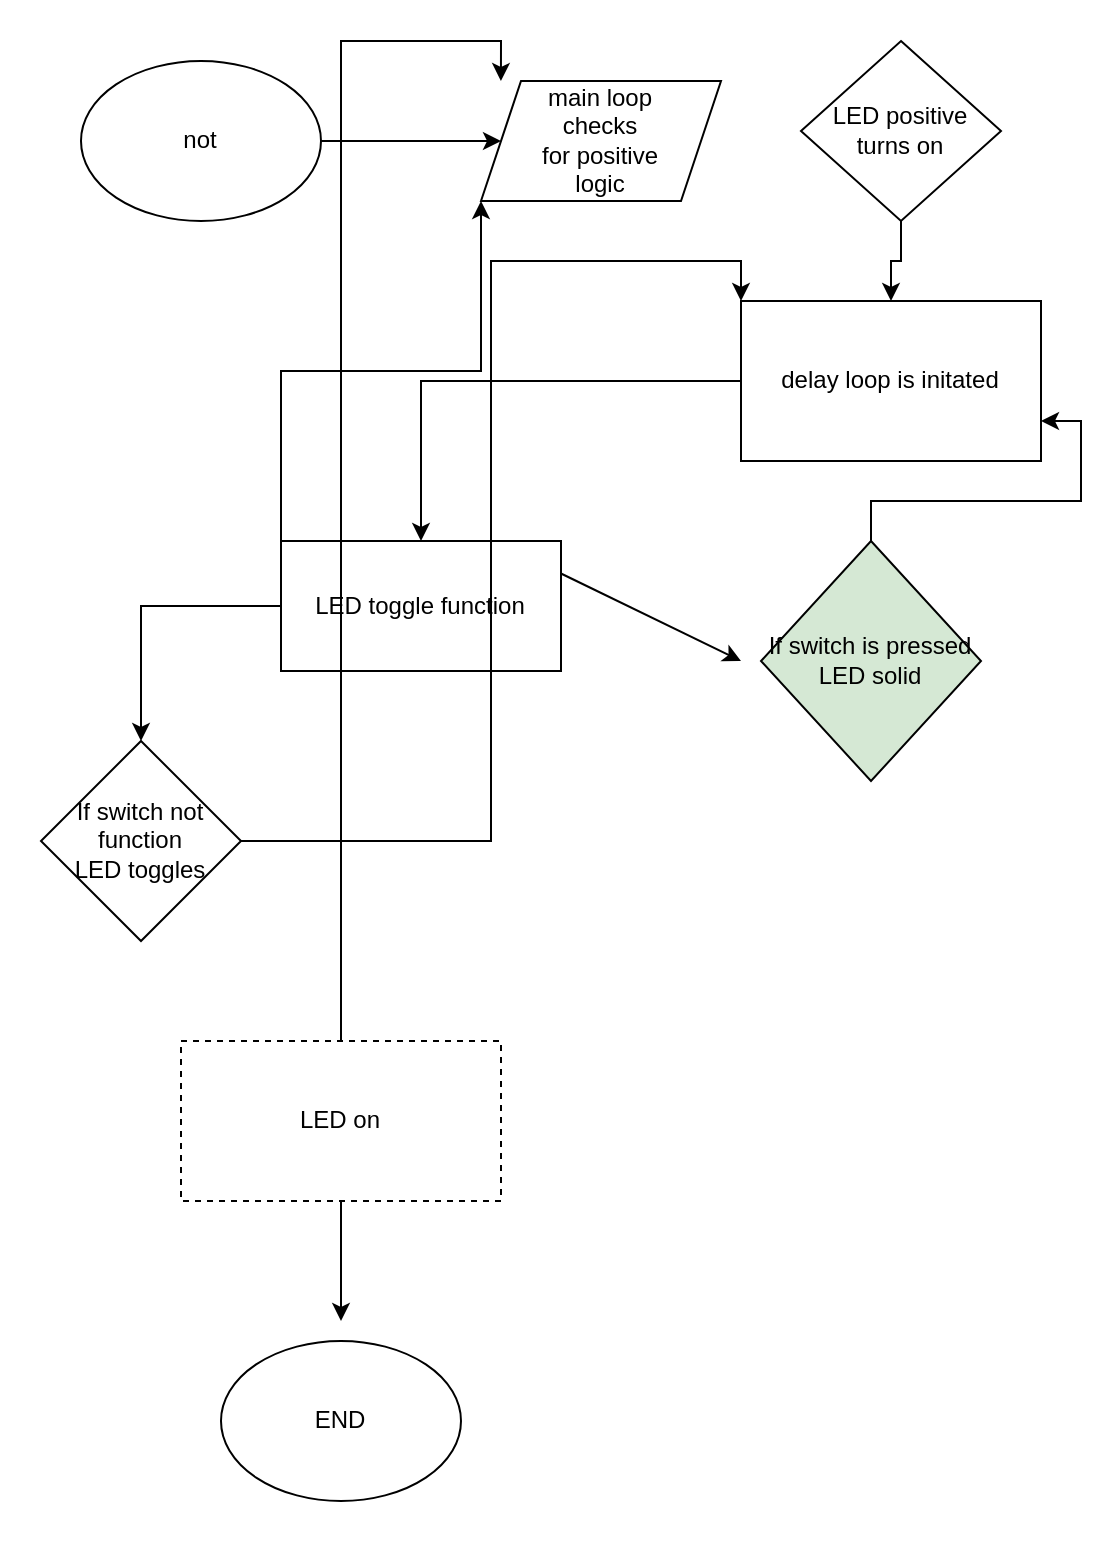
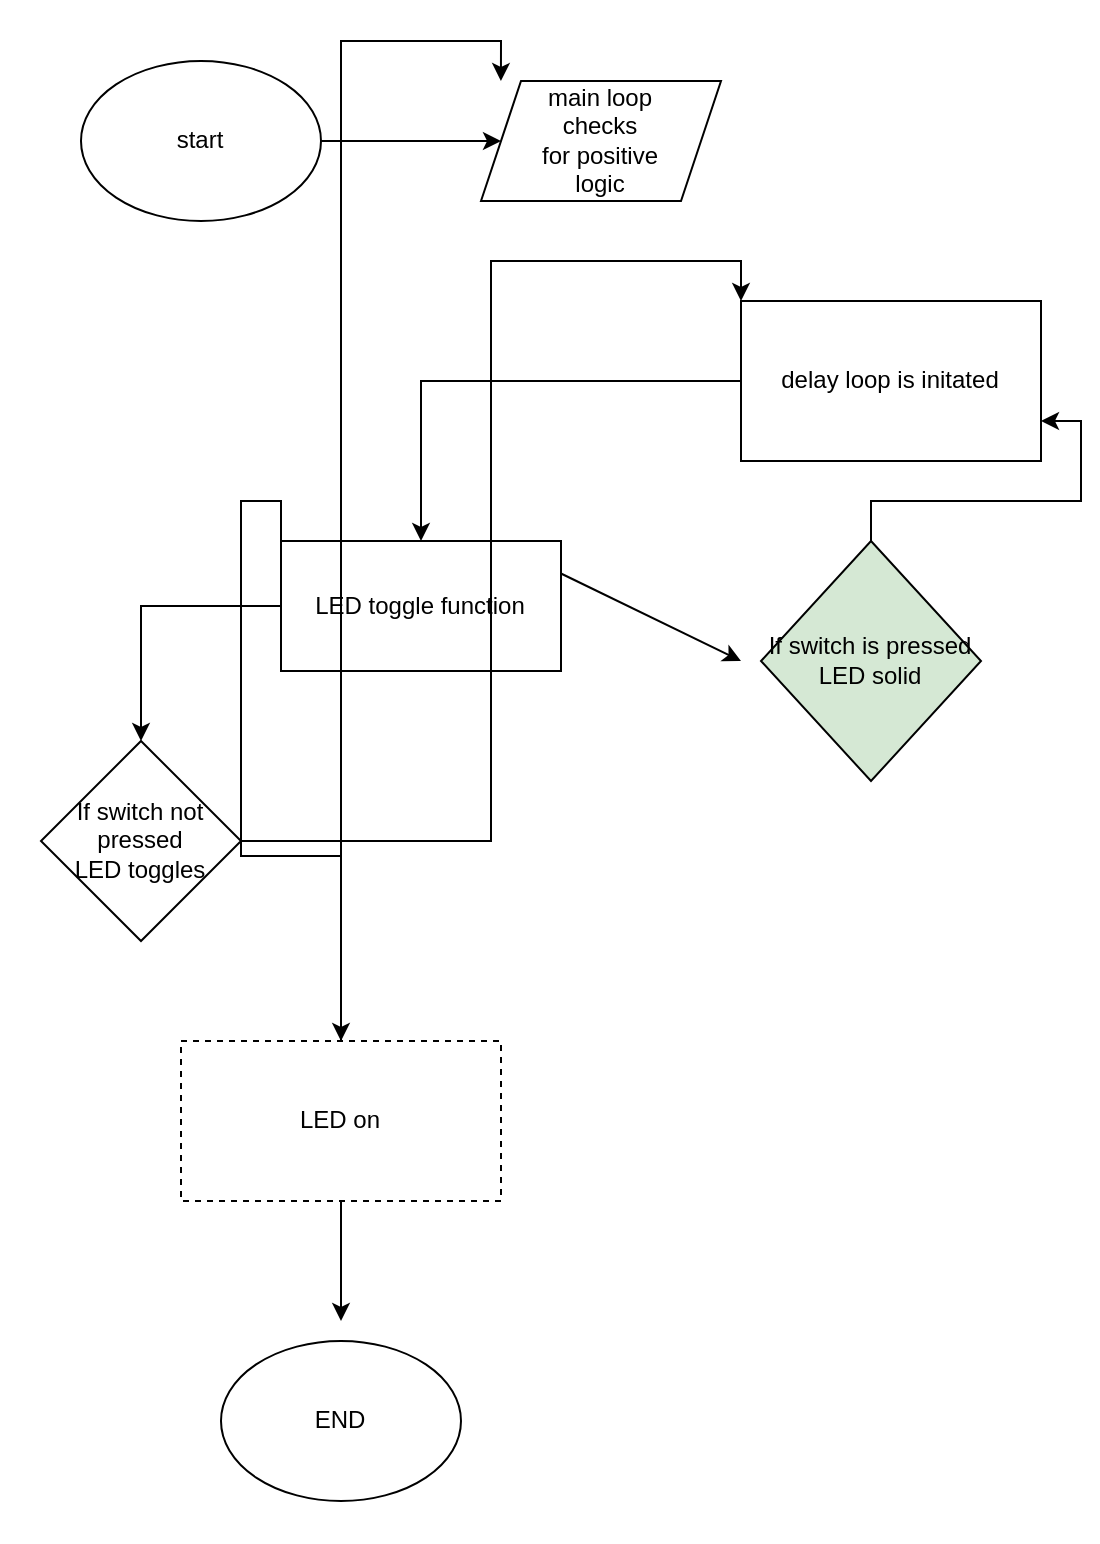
node "LED positive turns on": removed
node "not": label "not" -> "start"
edge "LED positive turns on" -> "delay loop is initated": removed
edge "LED toggle function" -> "main loop checks for positive logic": now "LED toggle function" -> "LED on"
node "If switch not function LED toggles": label "If switch not function LED toggles" -> "If switch not pressed LED toggles"
